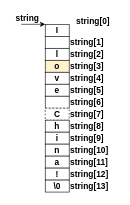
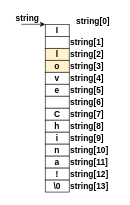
node "l": fillcolor #ffffff -> #fff2cc
node "C": style dashed -> solid
